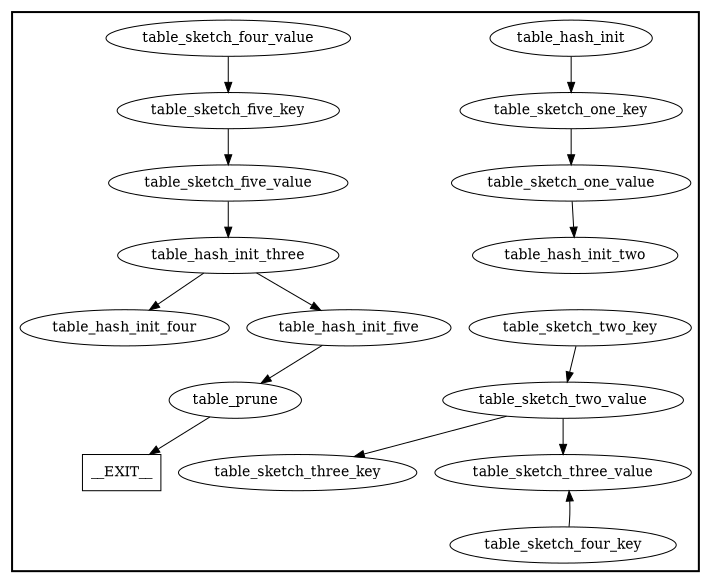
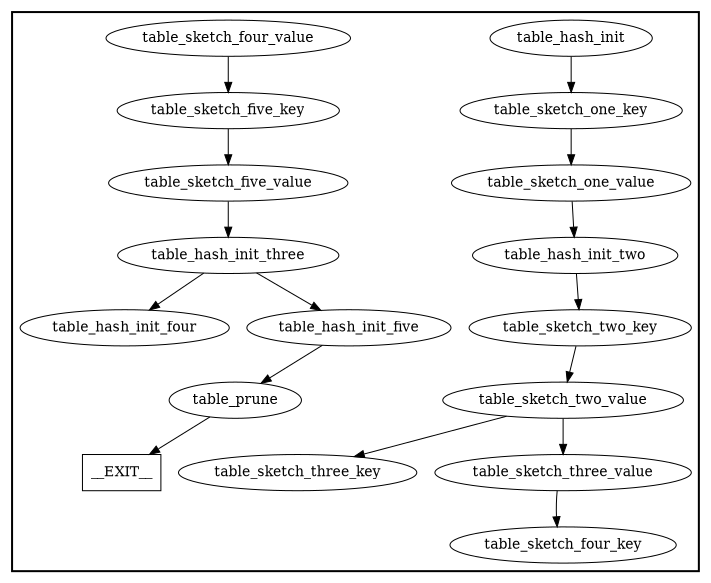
edge "table_hash_init_two" -> "table_sketch_two_key": added
edge "table_sketch_four_key" -> "table_sketch_three_value": reversed
